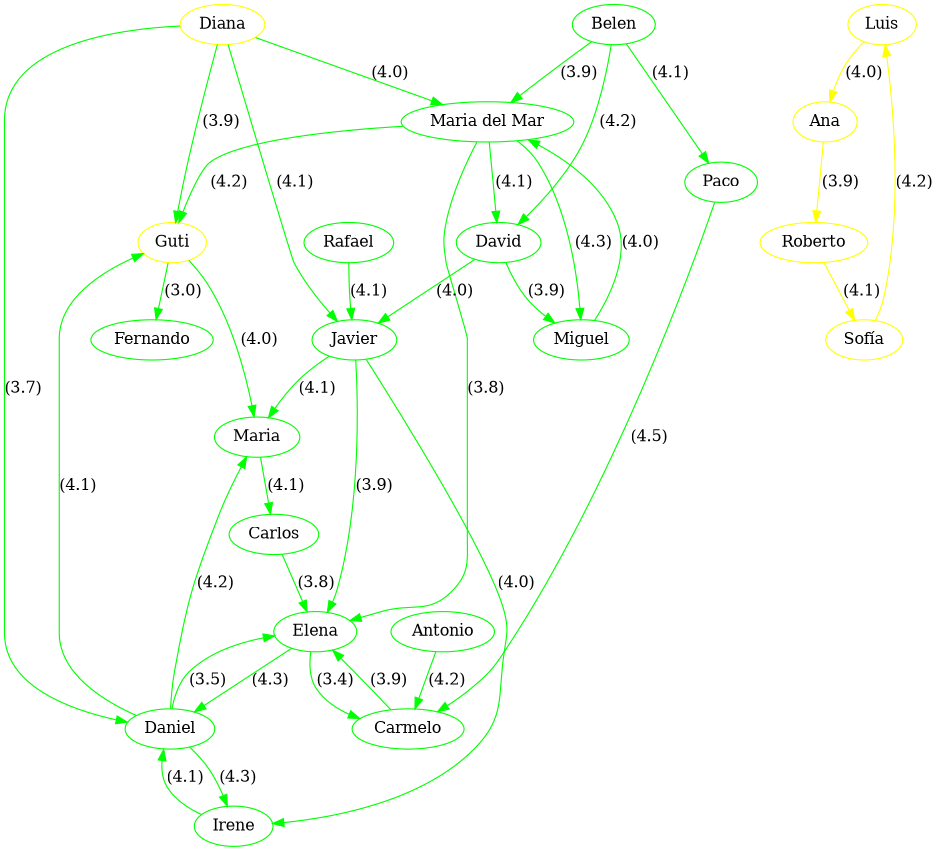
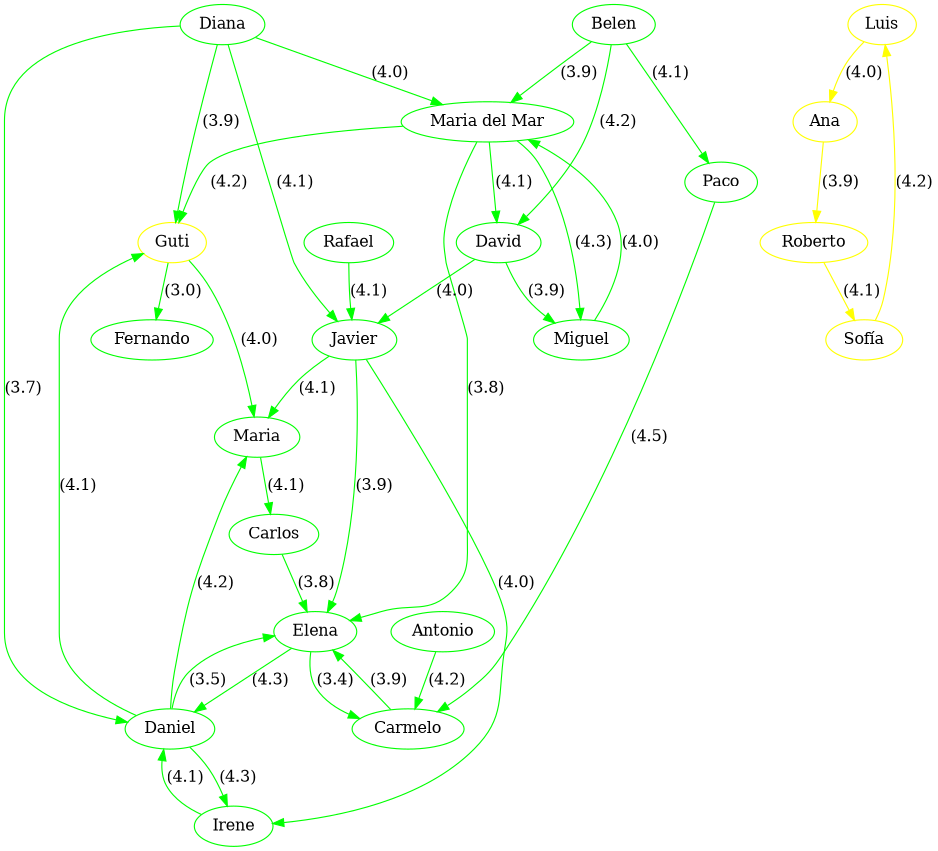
node "Diana": color yellow -> green
